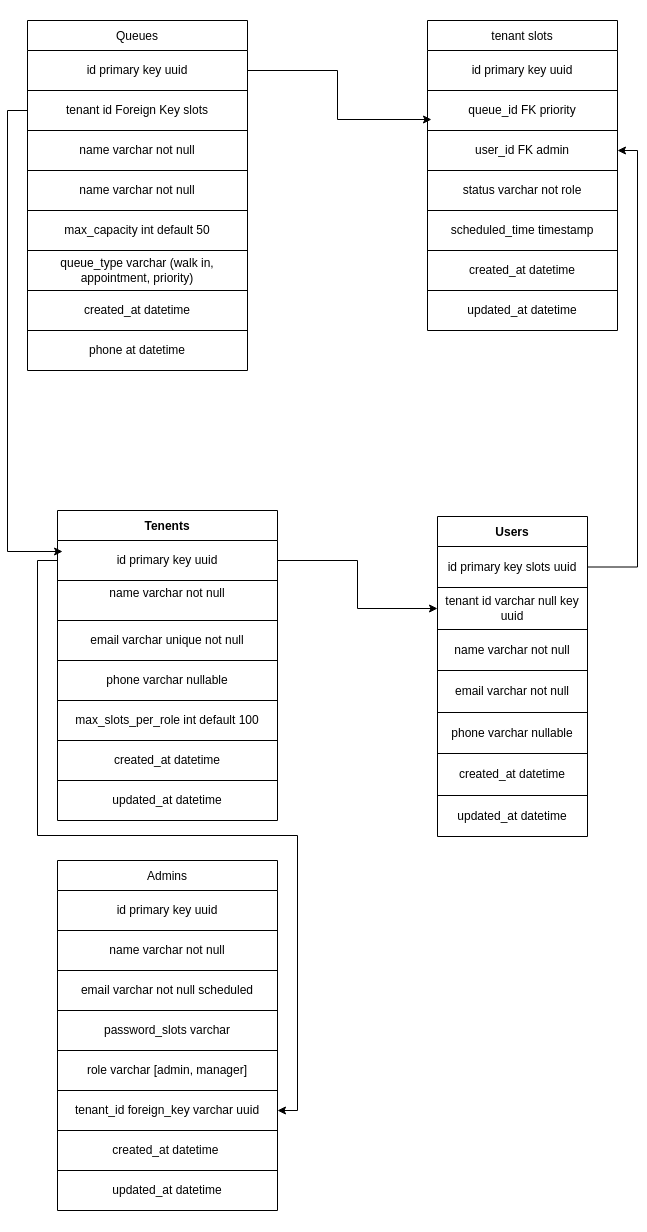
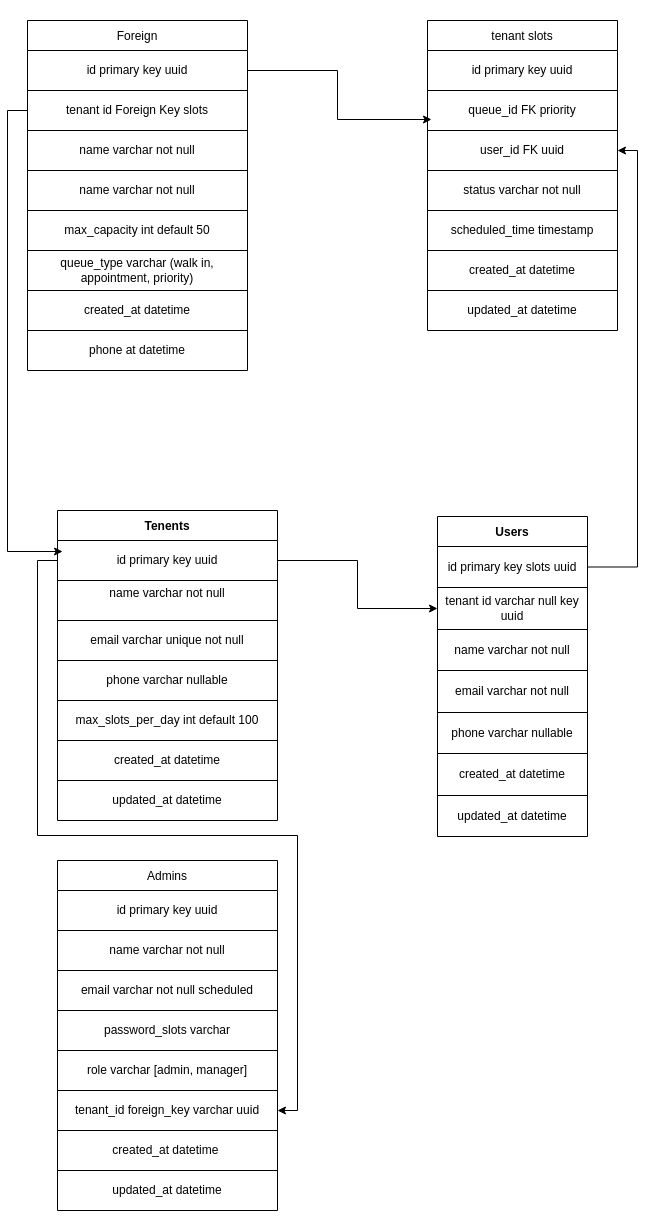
node "Queues": label "Queues" -> "Foreign"
node "user_id FK admin": label "user_id FK admin" -> "user_id FK uuid"
node "status varchar not role": label "status varchar not role" -> "status varchar not null"
node "max_slots_per_role int default 100": label "max_slots_per_role int default 100" -> "max_slots_per_day int default 100"
